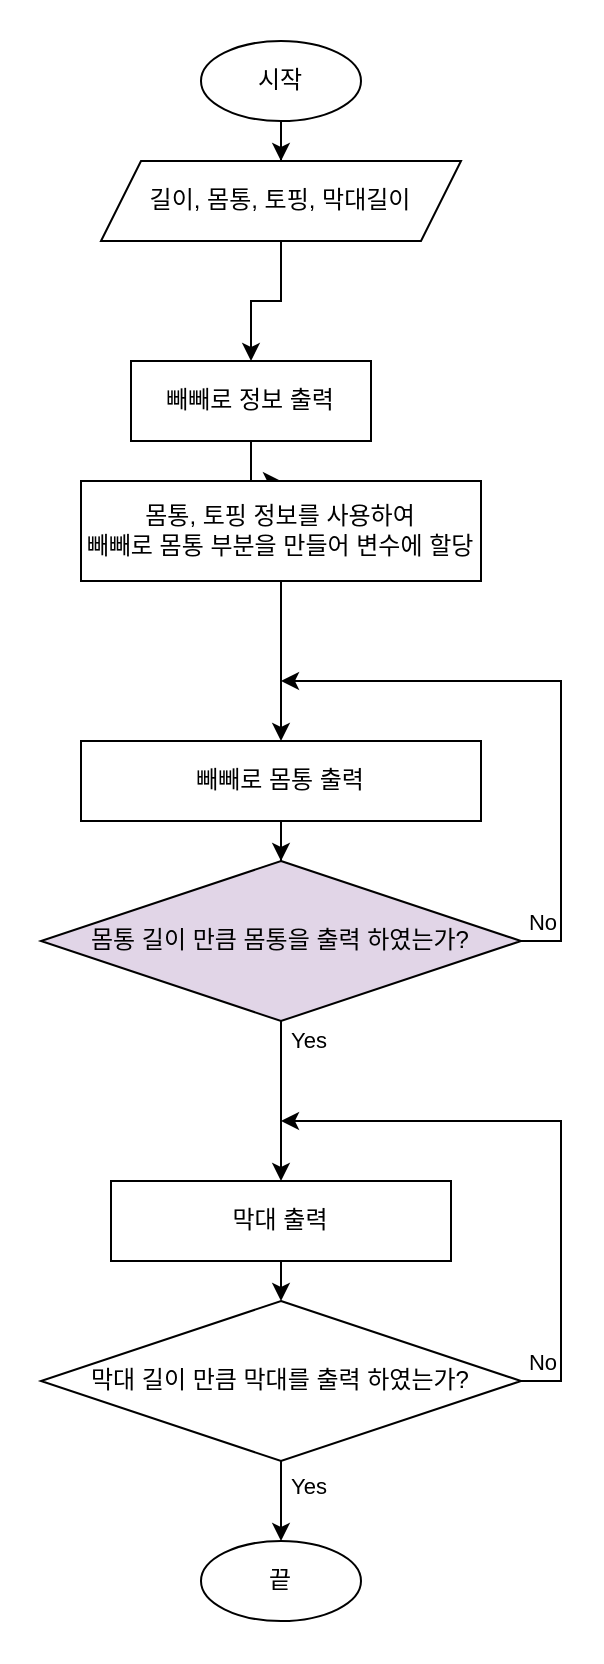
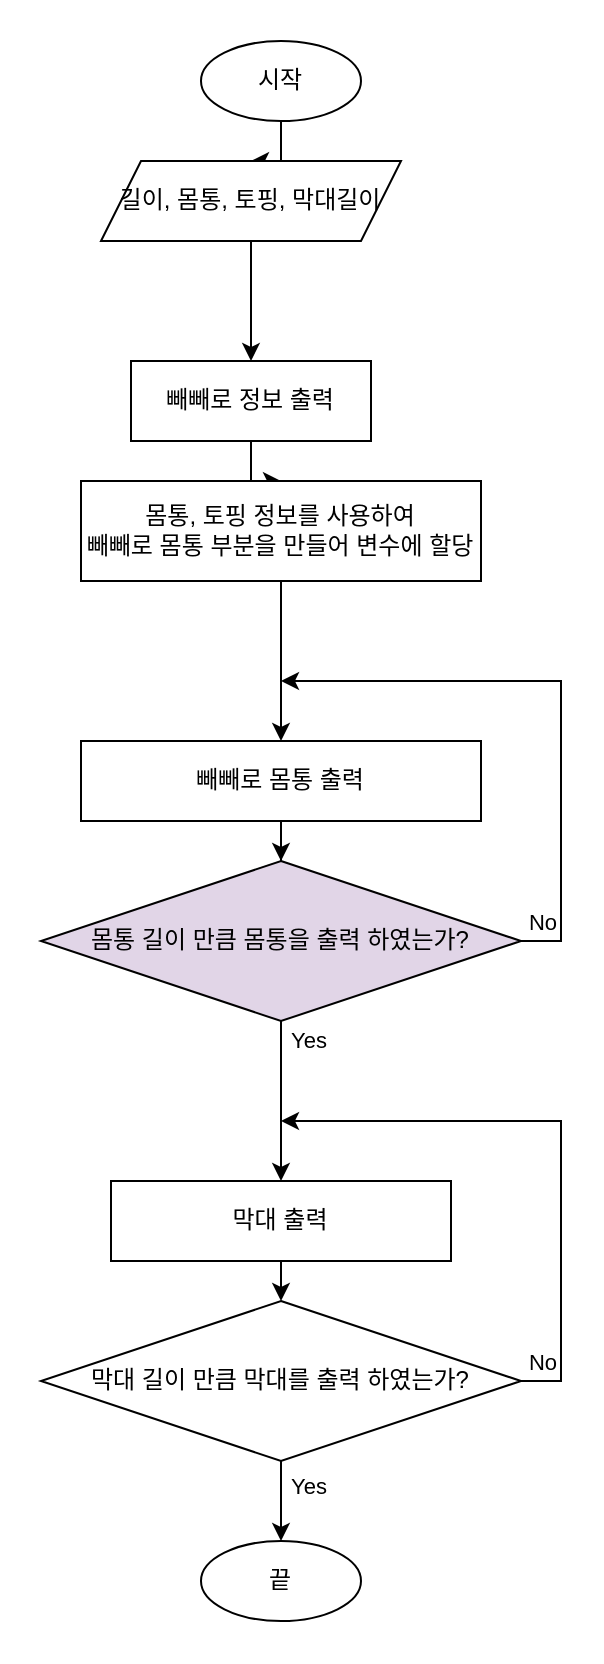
node "길이, 몸통, 토핑, 막대길이": size 360x80 -> 300x80
